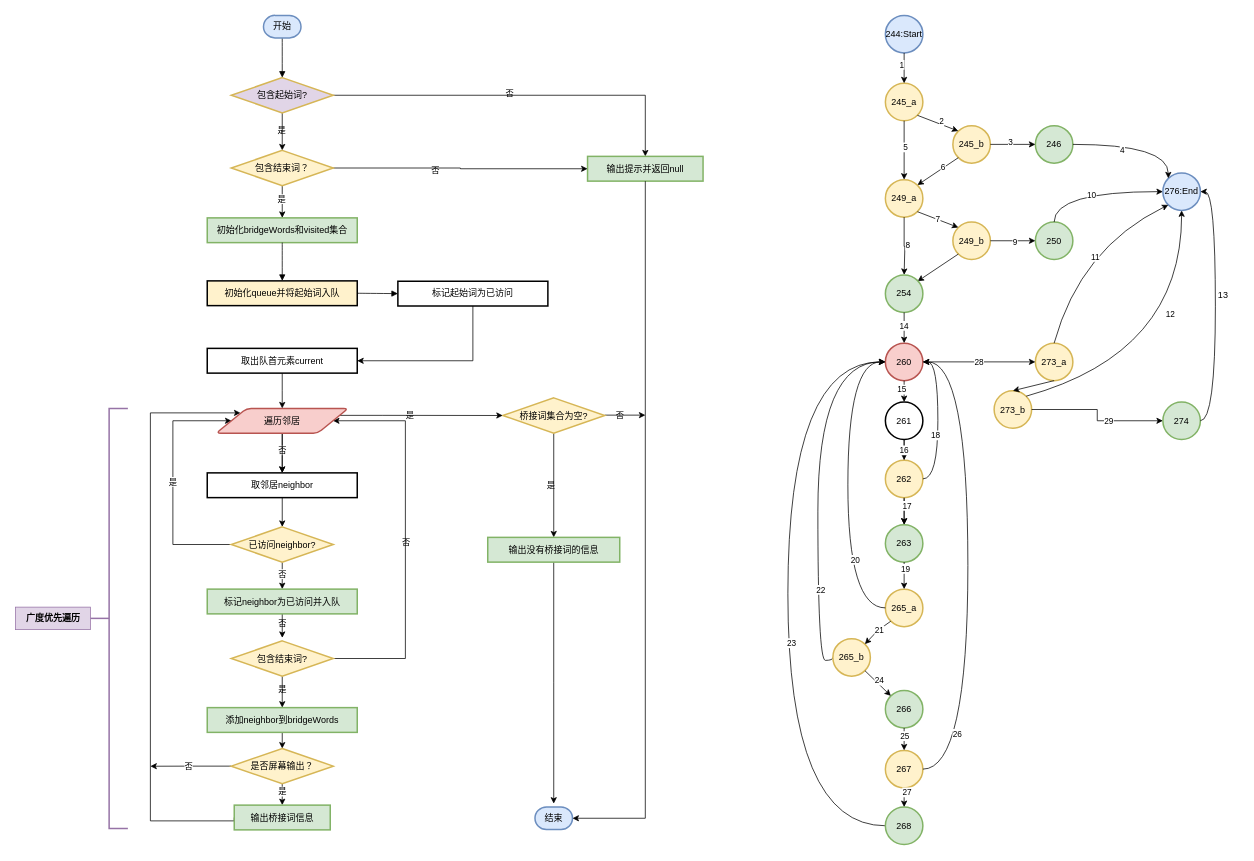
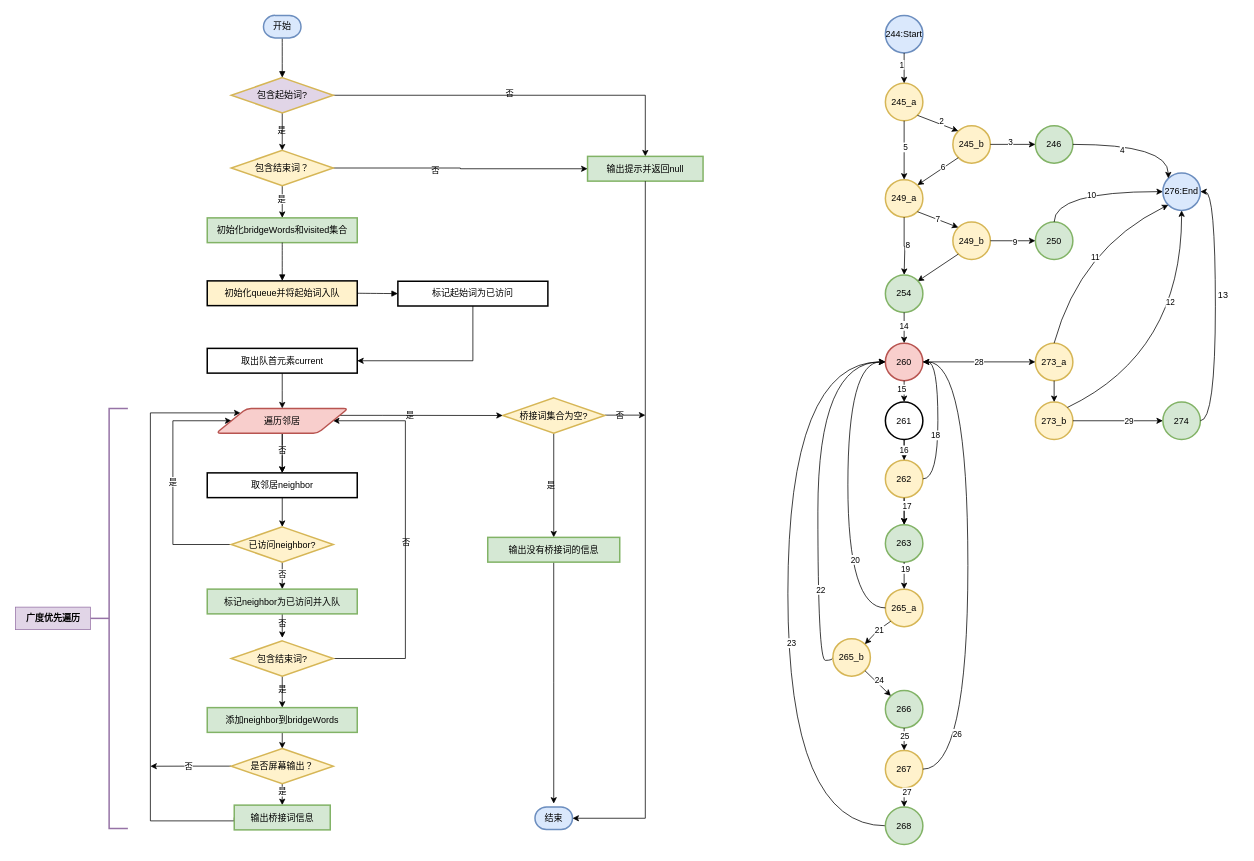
node "273_b": moved (1013, 410) -> (1054, 421)
